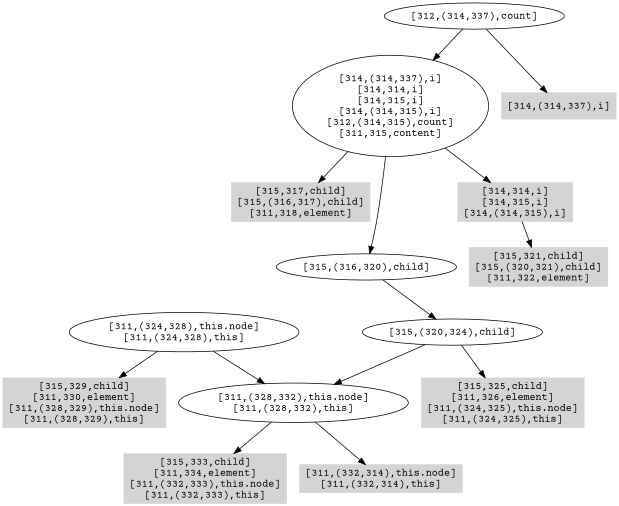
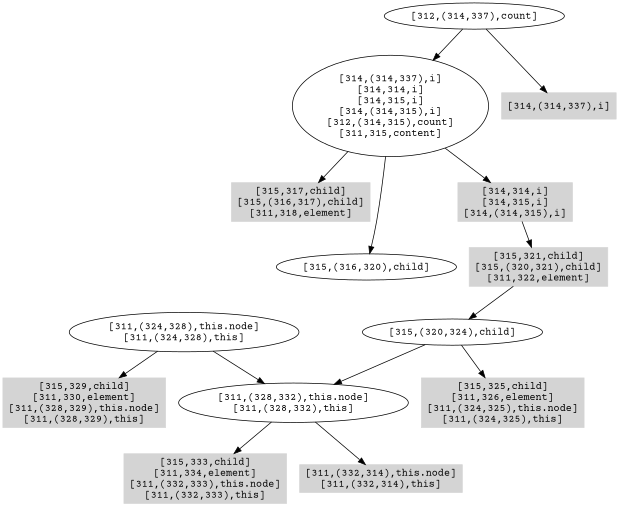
edge "[315,(316,320),child]" -> "[315,(320,324),child]": now "[315,321,child] [315,(320,321),child] [311,322,element]" -> "[315,(320,324),child]"
